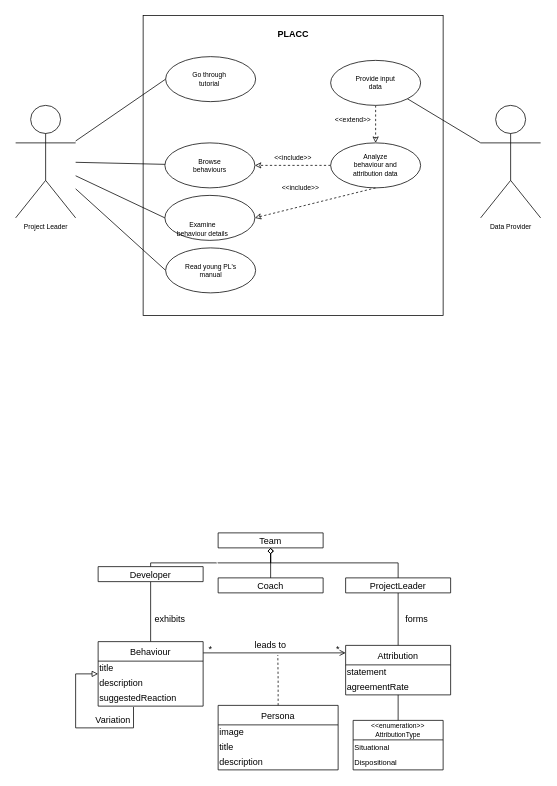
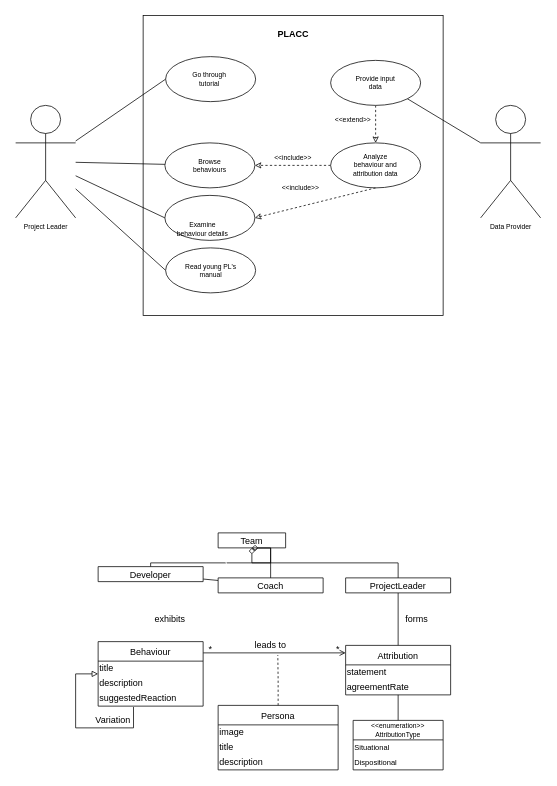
node "Team": size 105x15 -> 68x15
edge "Developer" -- "Behaviour": now "Developer" -- "Coach"
